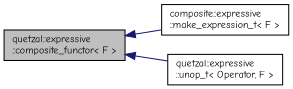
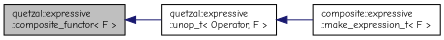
edge "composite::expressive ::make_expression_t< F >" -> "quetzal::expressive ::composite_functor< F >": now "composite::expressive ::make_expression_t< F >" -> "quetzal::expressive ::unop_t< Operator, F >"
